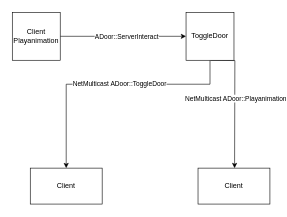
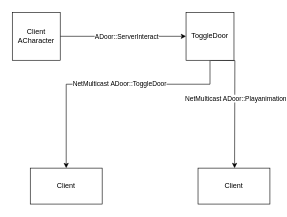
node "Client Playanimation": label "Client Playanimation" -> "Client ACharacter"
